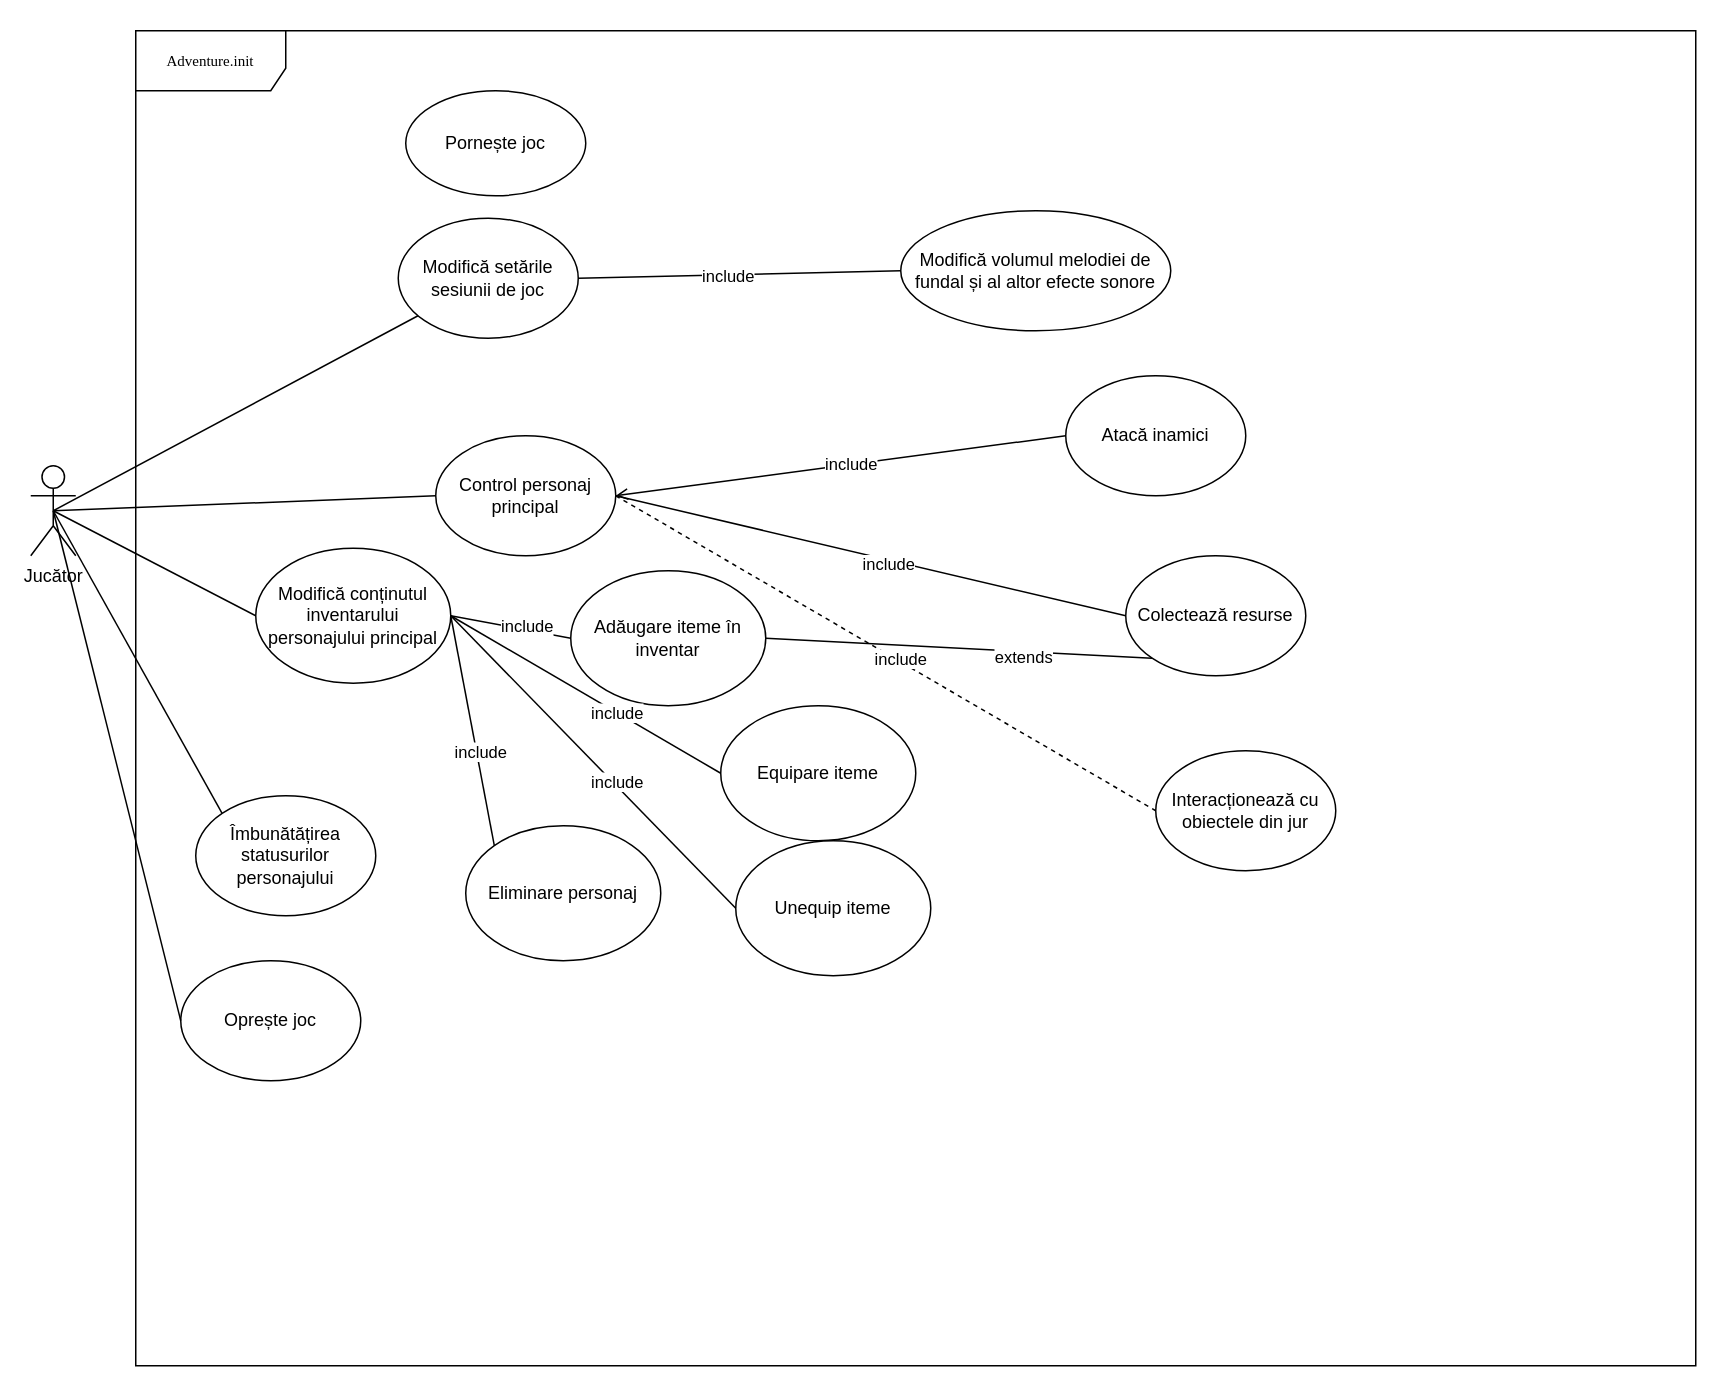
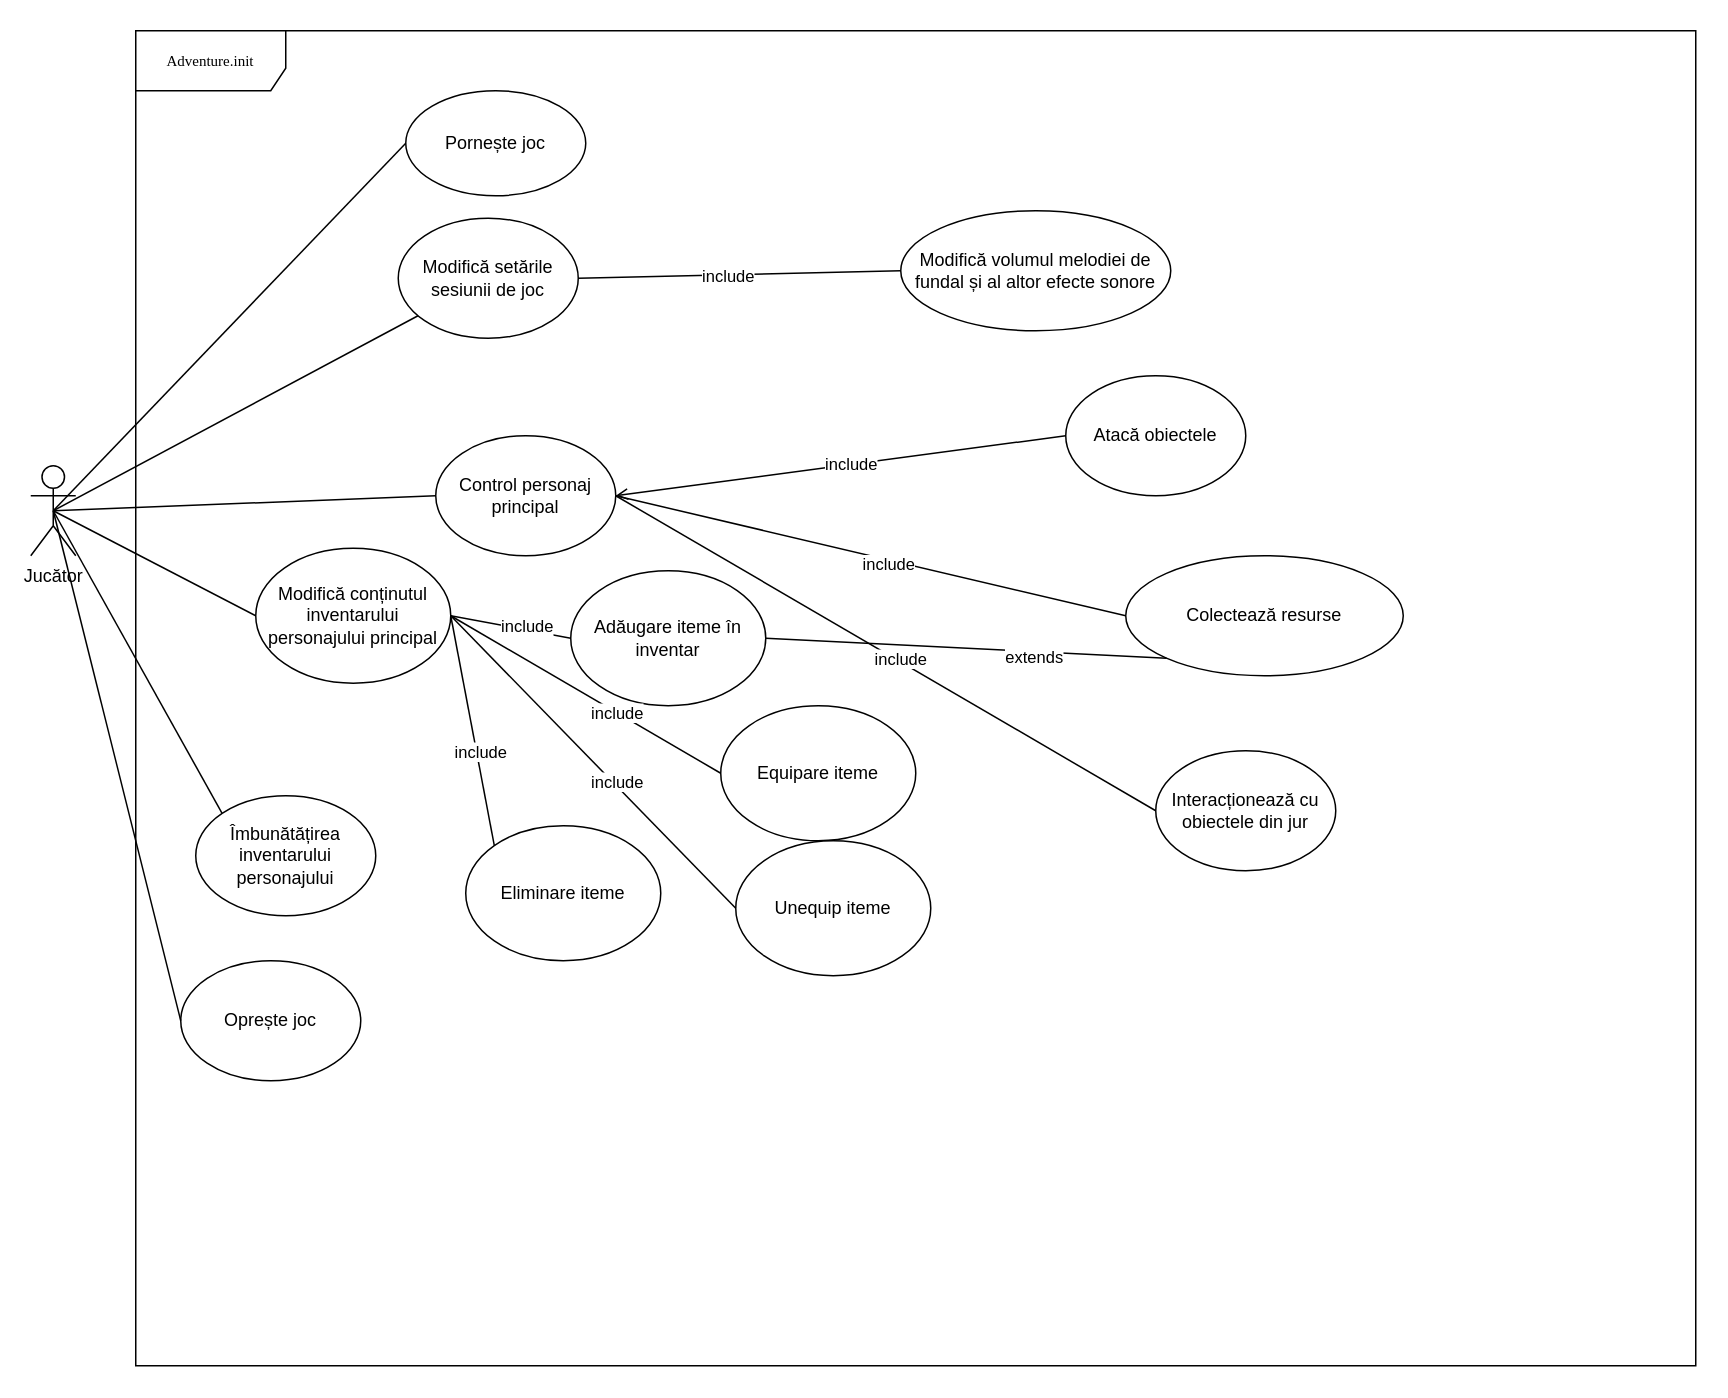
edge "Pornește joc" -- "Jucător": added
node "Atacă inamici": label "Atacă inamici" -> "Atacă obiectele"
edge "Control personaj principal" -- "Interacționează cu obiectele din jur": style dashed -> solid
node "Colectează resurse": size 180x120 -> 278x120
node "Îmbunătățirea statusurilor personajului": label "Îmbunătățirea statusurilor personajului" -> "Îmbunătățirea inventarului personajului"
node "Eliminare personaj": label "Eliminare personaj" -> "Eliminare iteme"
